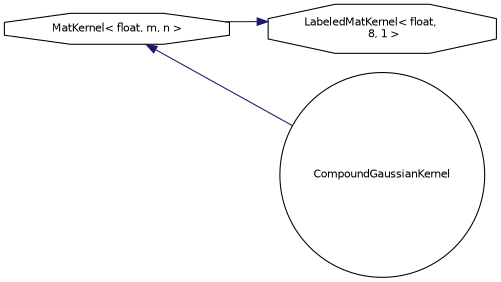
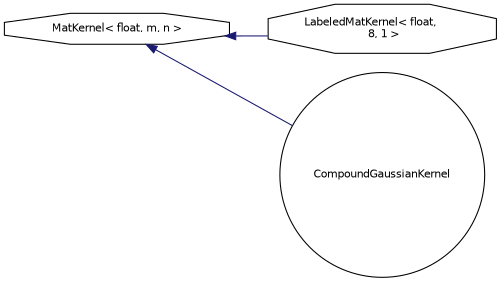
edge "MatKernel< float, m, n >" -> "LabeledMatKernel< float, 8, 1 >": reversed
